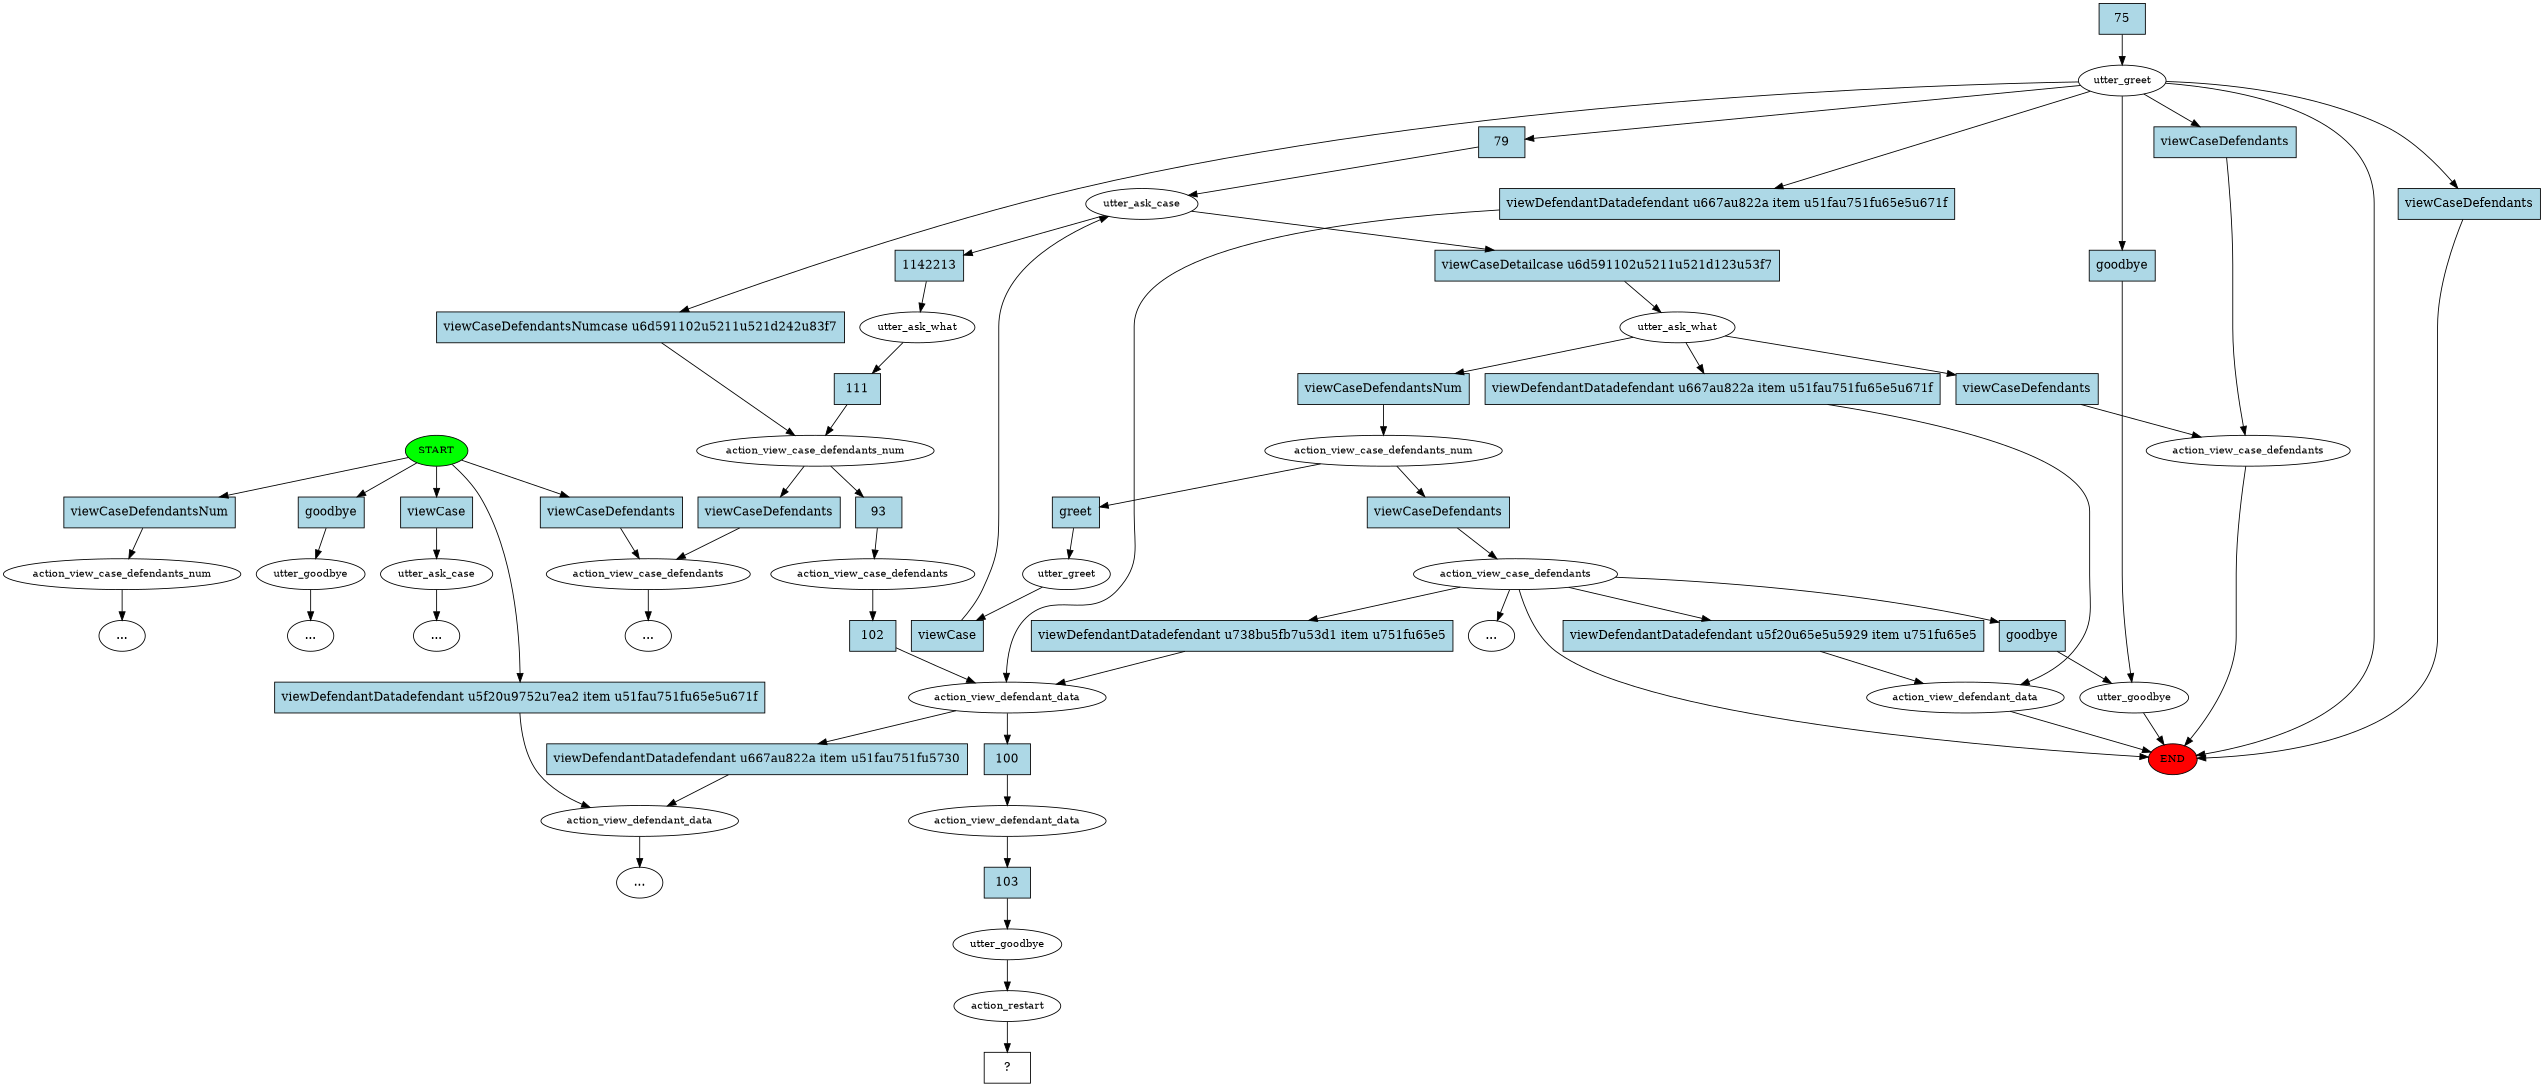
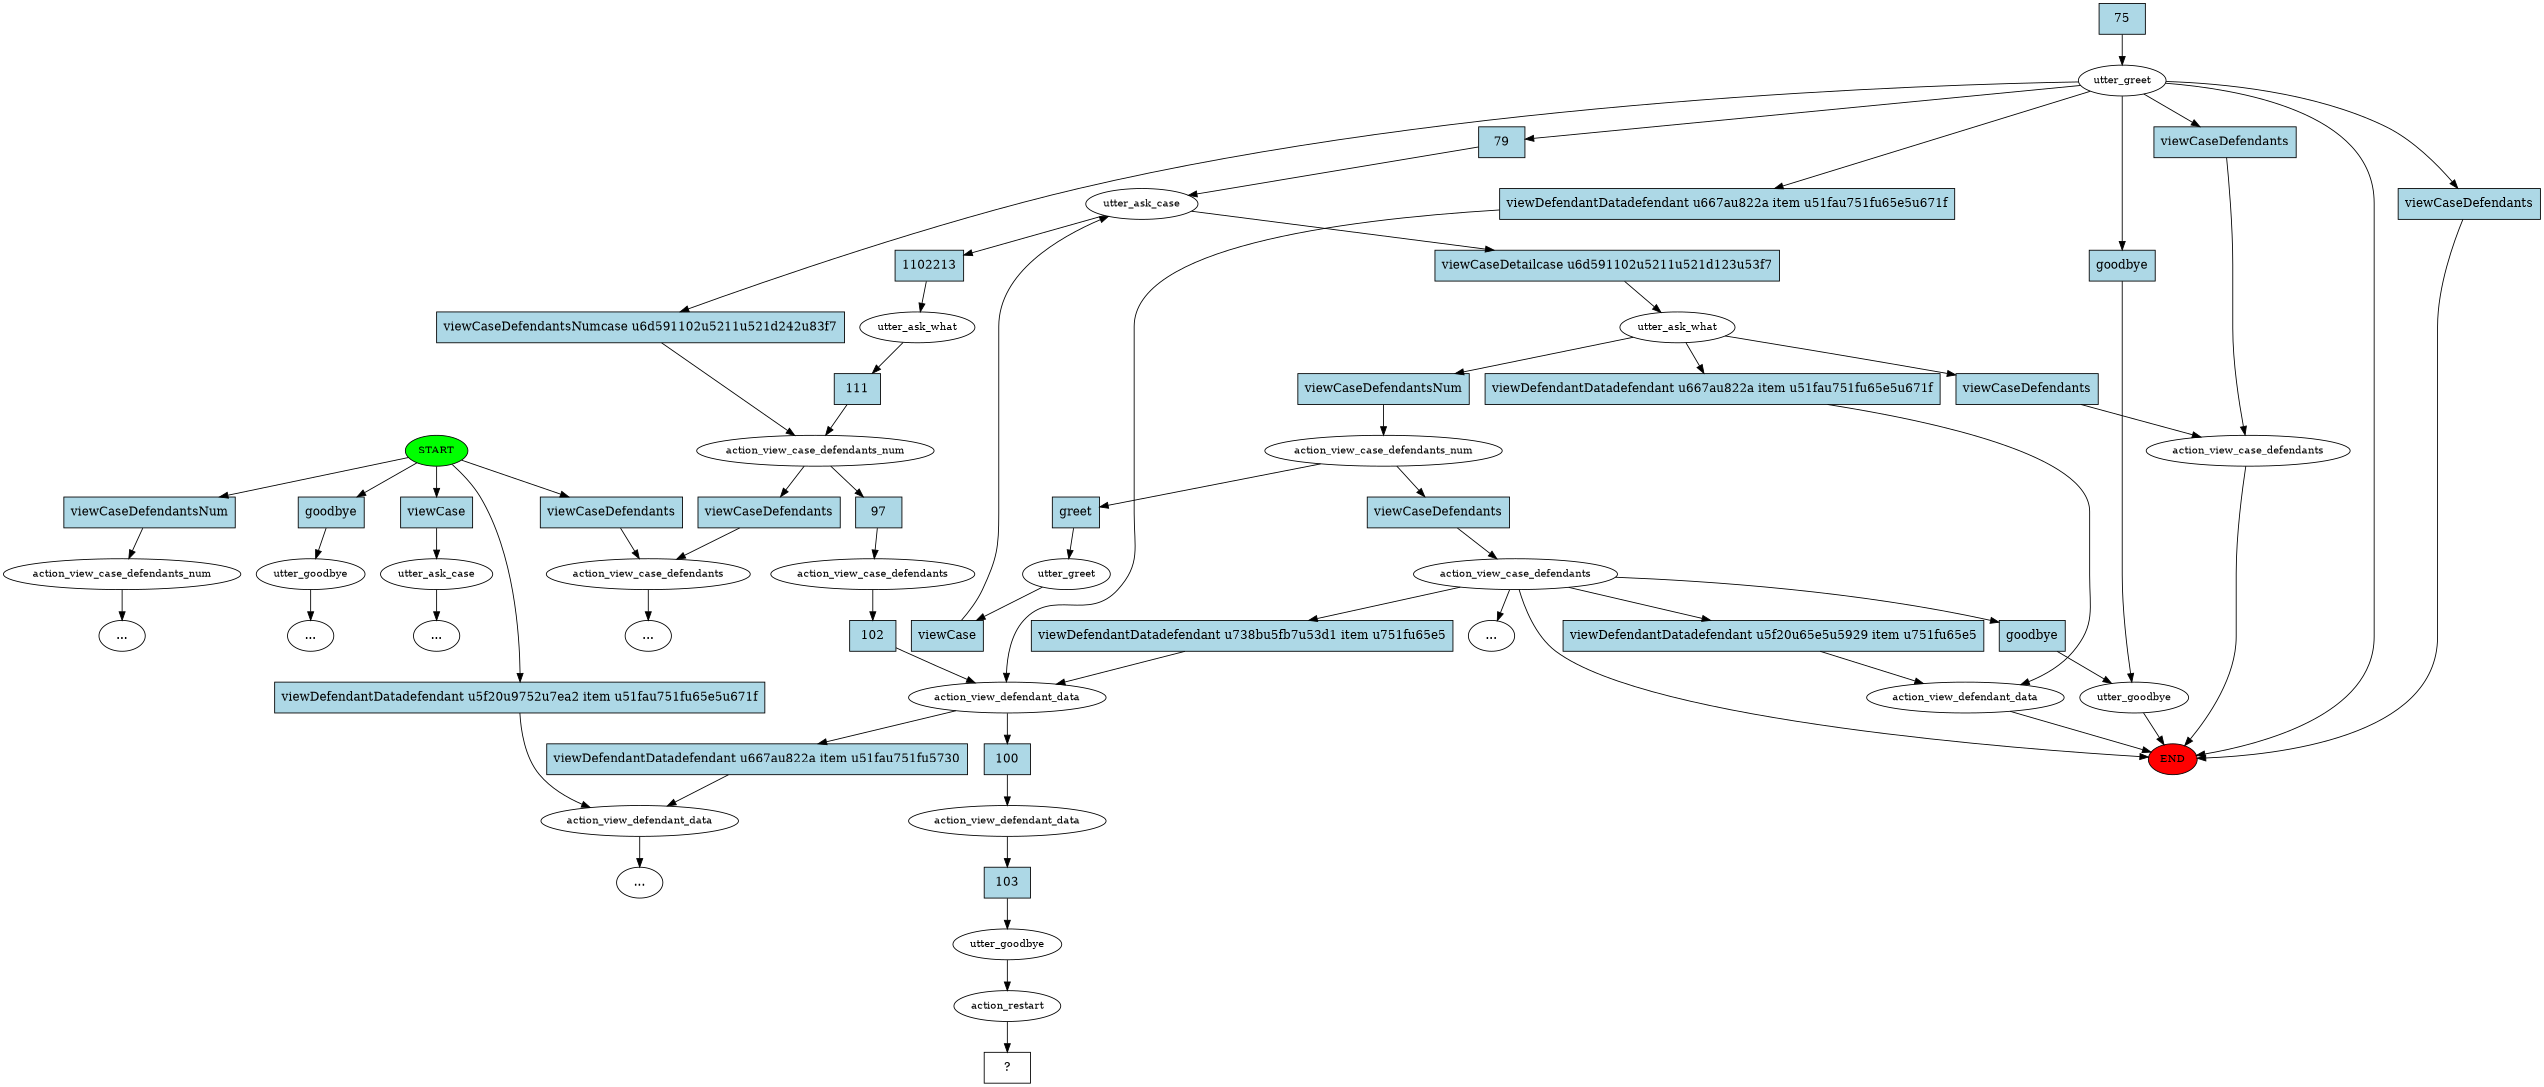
node "1142213": label "1142213" -> "1102213"
node "93": label "93" -> "97"
